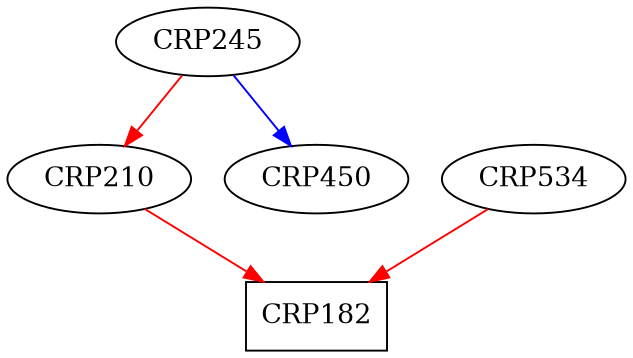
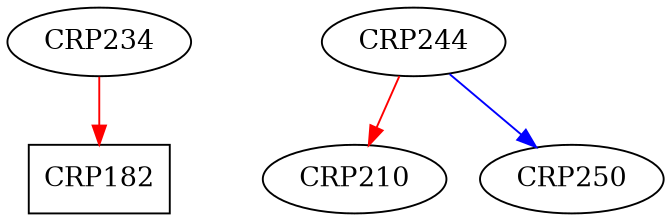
node "CRP245": label "CRP245" -> "CRP244"
node "CRP450": label "CRP450" -> "CRP250"
node "CRP534": label "CRP534" -> "CRP234"
edge "CRP210" -> "CRP182": removed
